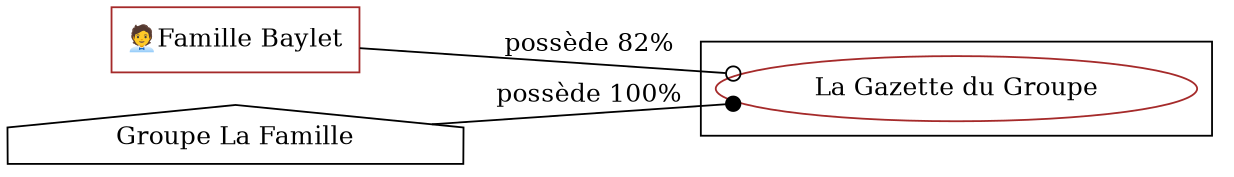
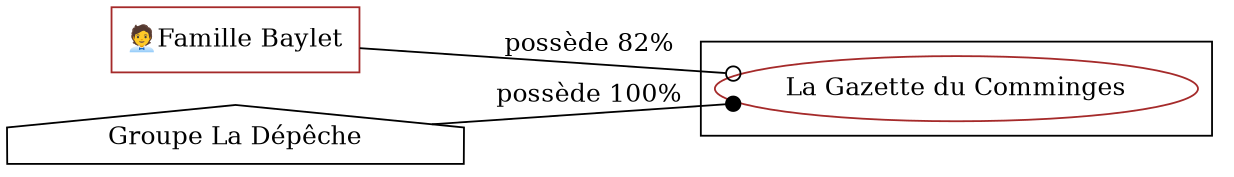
node "La Gazette du Groupe": label "La Gazette du Groupe" -> "La Gazette du Comminges"
node "Groupe La Famille": label "Groupe La Famille" -> "Groupe La Dépêche"
